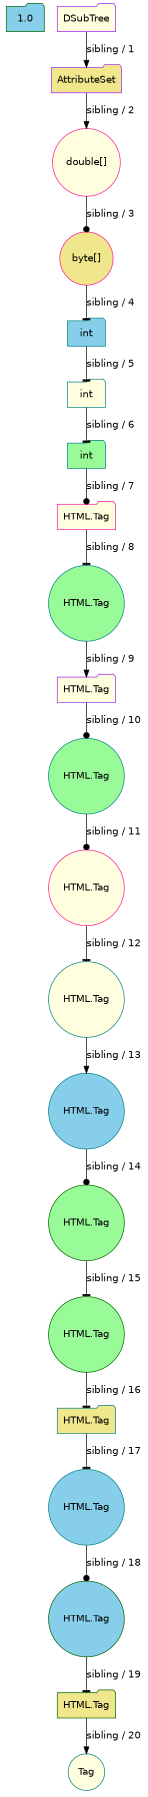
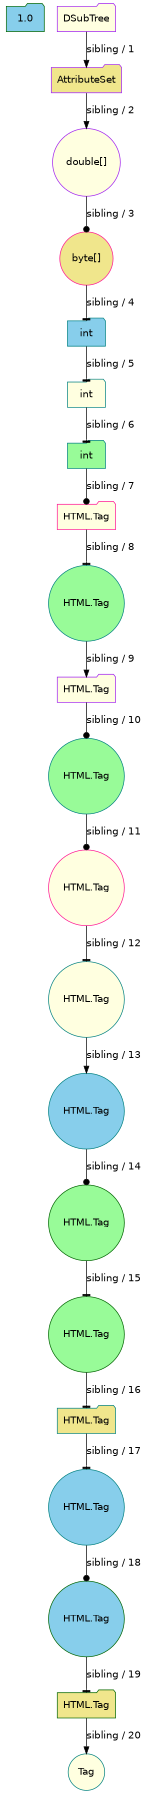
node "double[]": color deeppink -> purple
